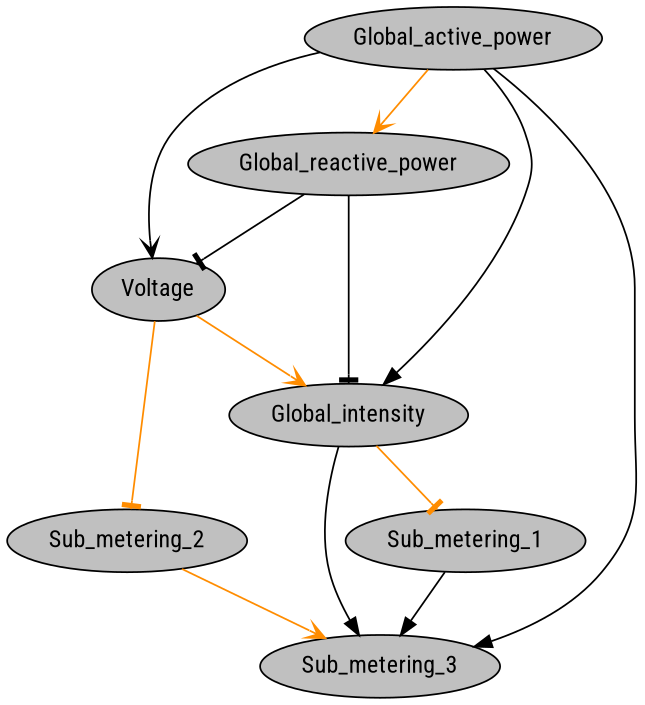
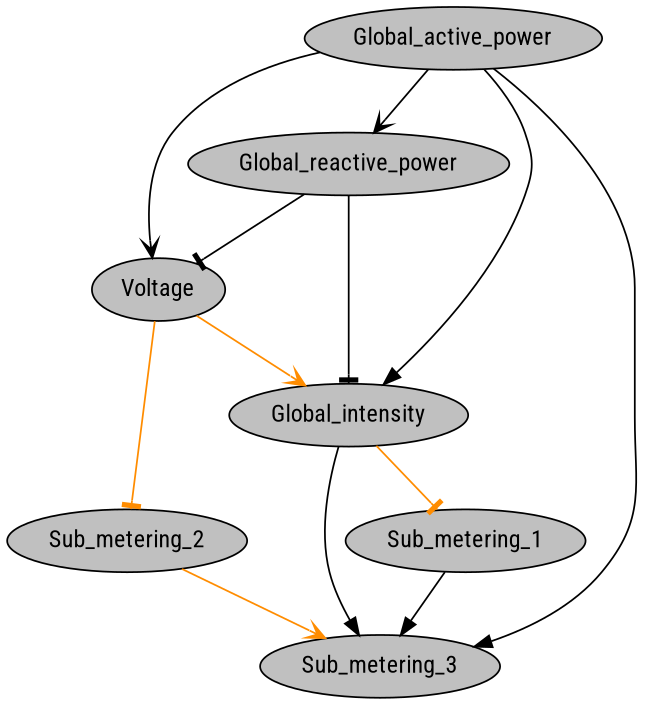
edge "Global_active_power" -> "Global_reactive_power": color darkorange -> black
